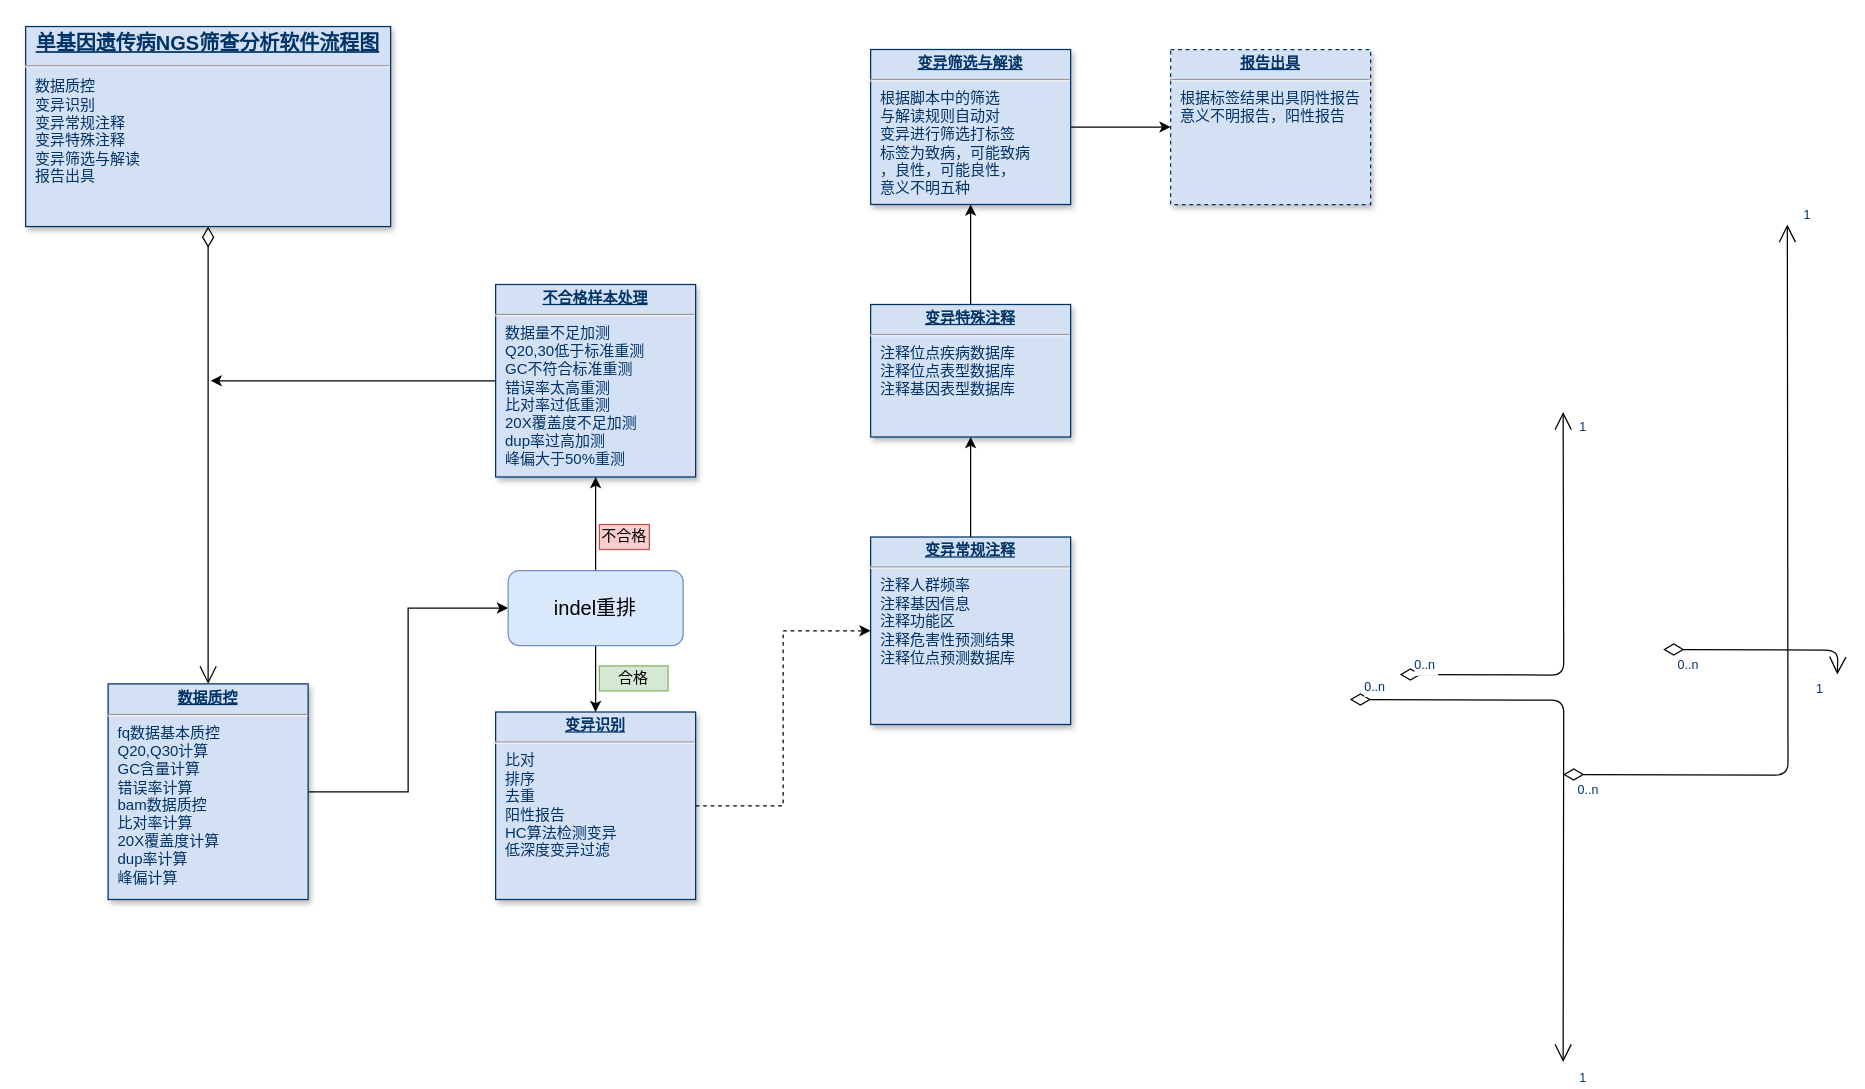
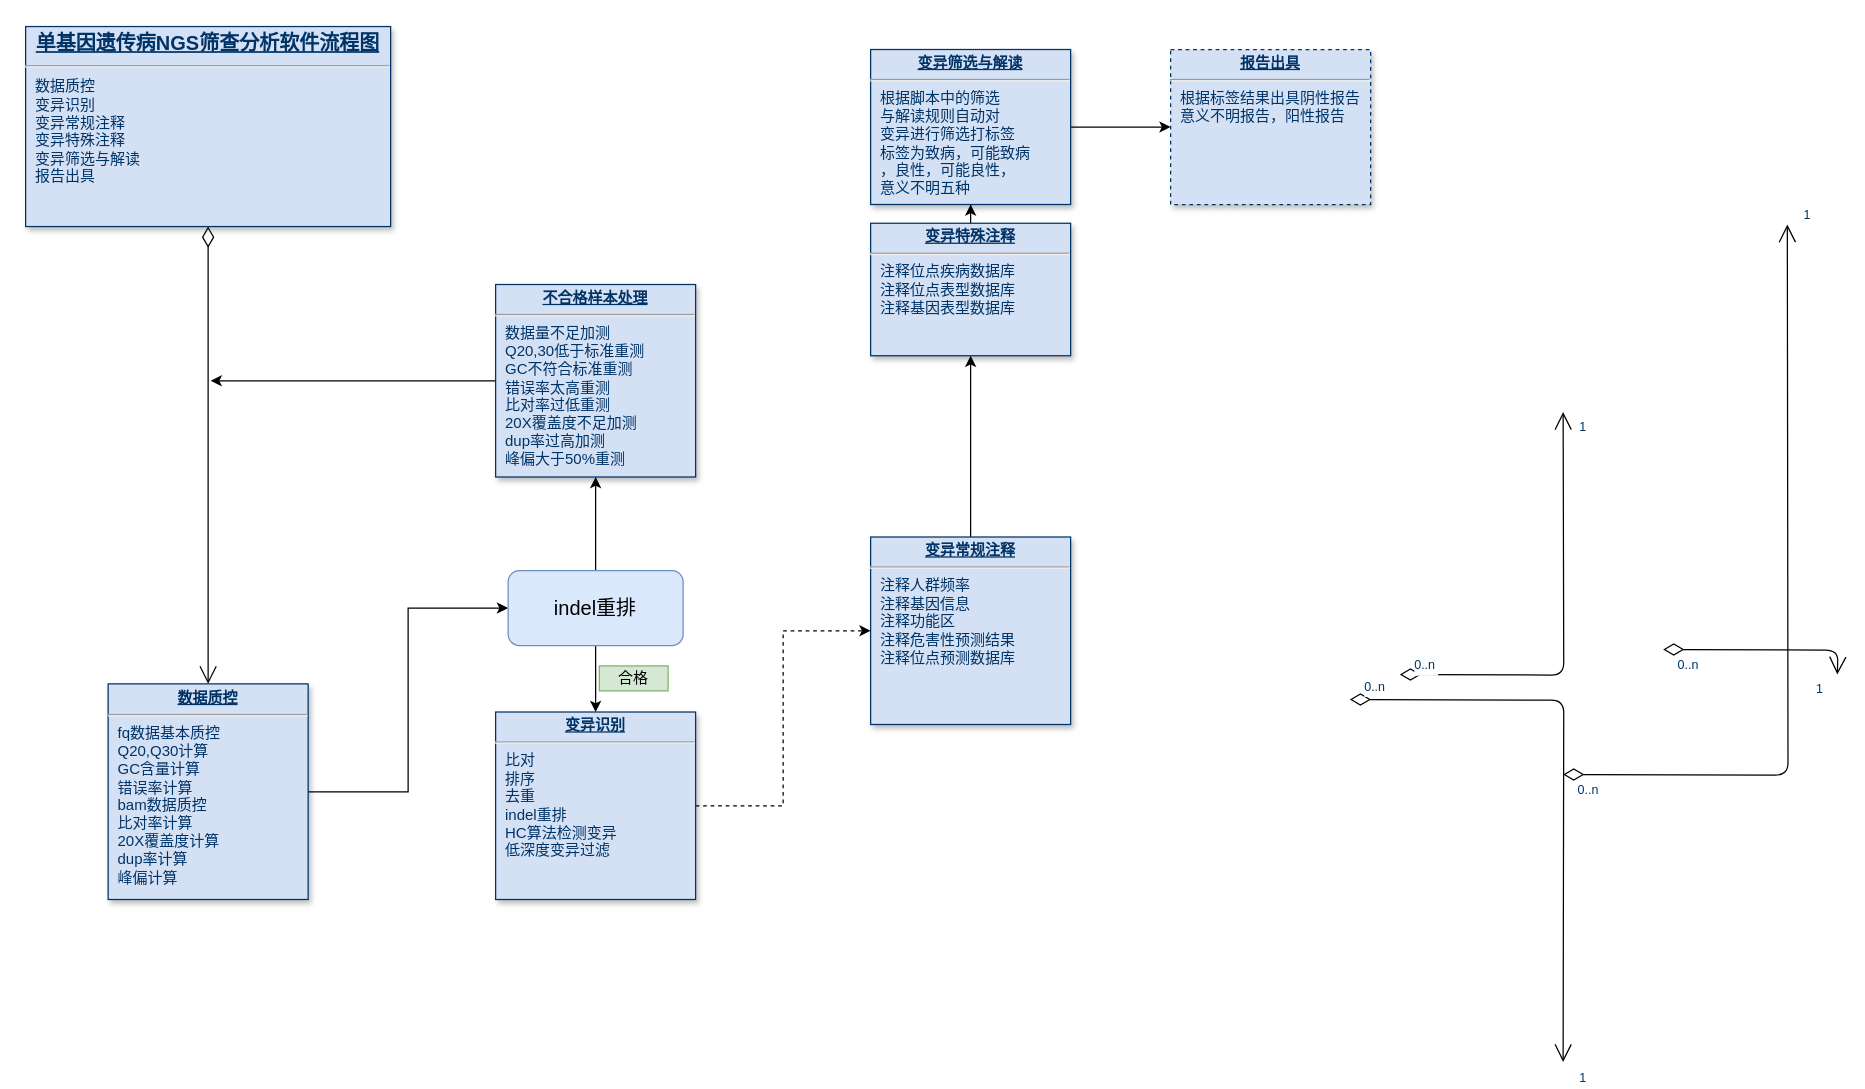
node "变异特殊注释 注释位点疾病数据库 注释位点表型数据库 注释基因表型数据库": moved (971, 371) -> (971, 289)
node "不合格": removed
node "变异识别 比对 排序 去重 阳性报告 HC算法检测变异 低深度变异过滤": label "变异识别 比对 排序 去重 阳性报告 HC算法检测变异 低深度变异过滤" -> "变异识别 比对 排序 去重 indel重排 HC算法检测变异 低深度变异过滤"
